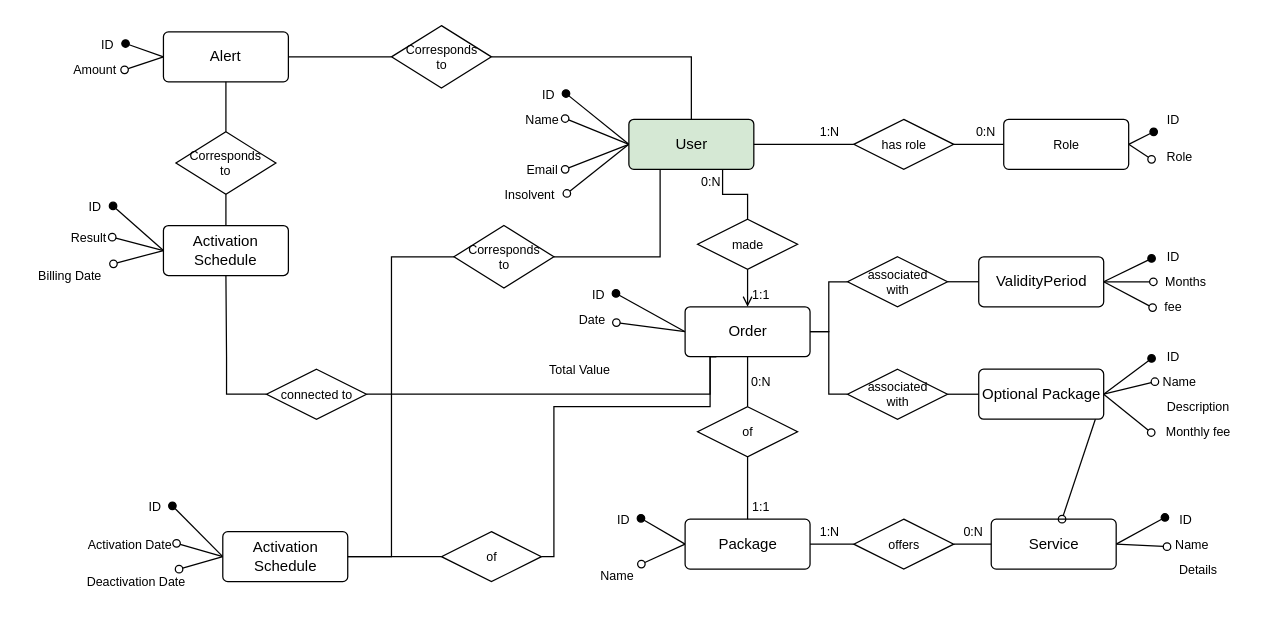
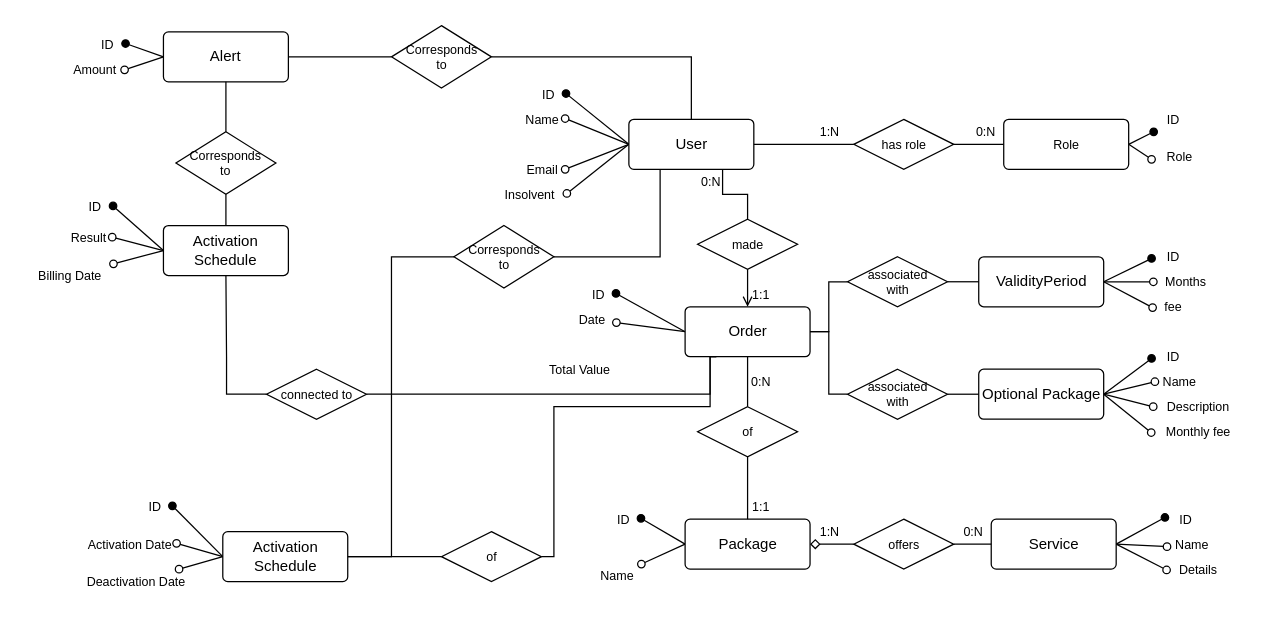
node "User": fillcolor #d5e8d4 -> #ffffff
edge "Optional Package" -> "Service": now "Optional Package" -> "Description"
edge "Package" -- "offers": arrowhead none -> diamond
edge "Service" -> "Details": added
